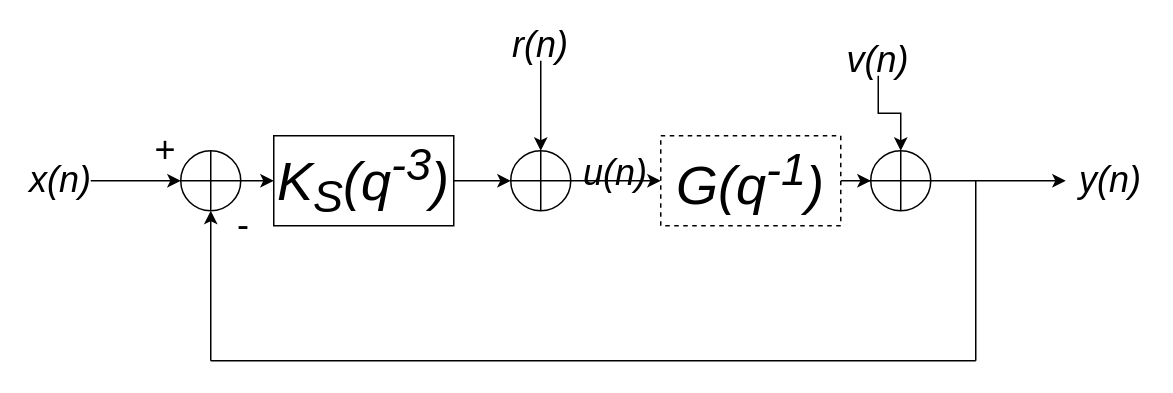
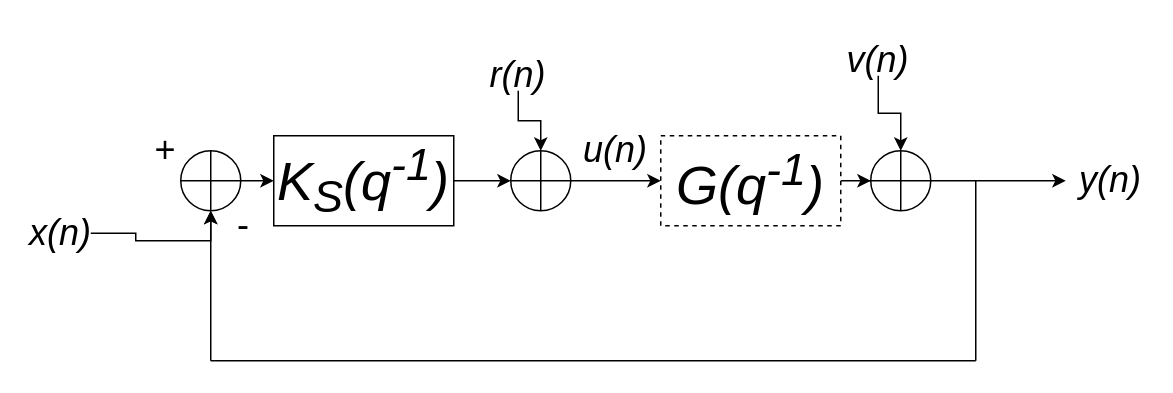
node "r(n)": moved (541, 46) -> (518, 76)
node "u(n)": moved (616, 173) -> (616, 151)
node "x(n)": moved (61, 181) -> (61, 233)
node "KS(q-3)": label "KS(q-3)" -> "KS(q-1)"
